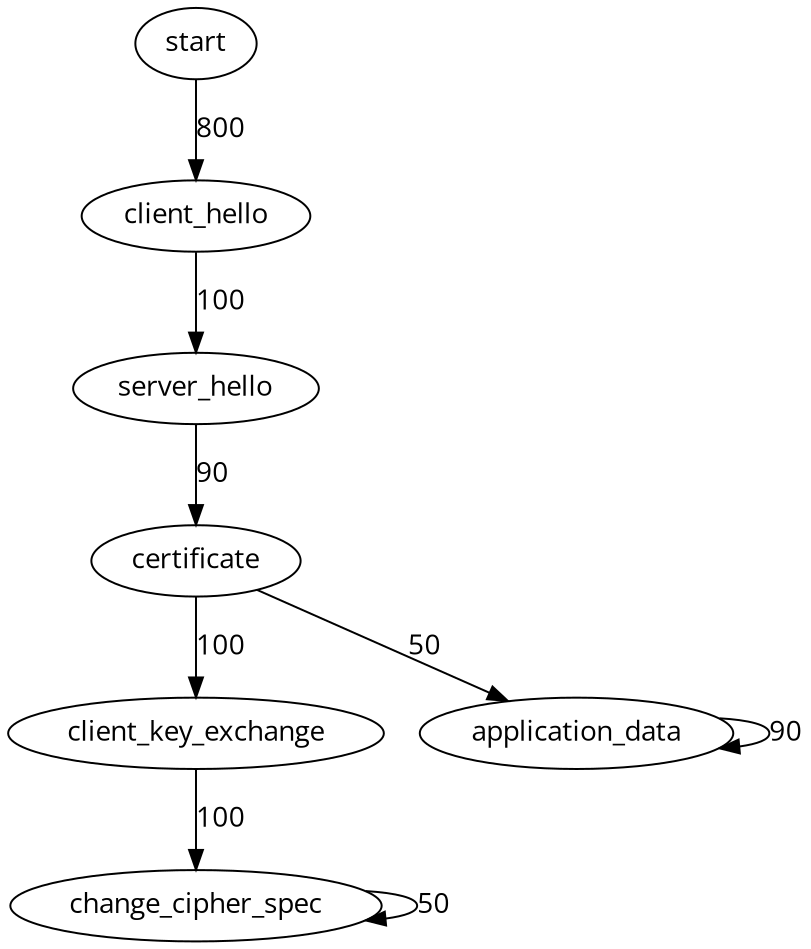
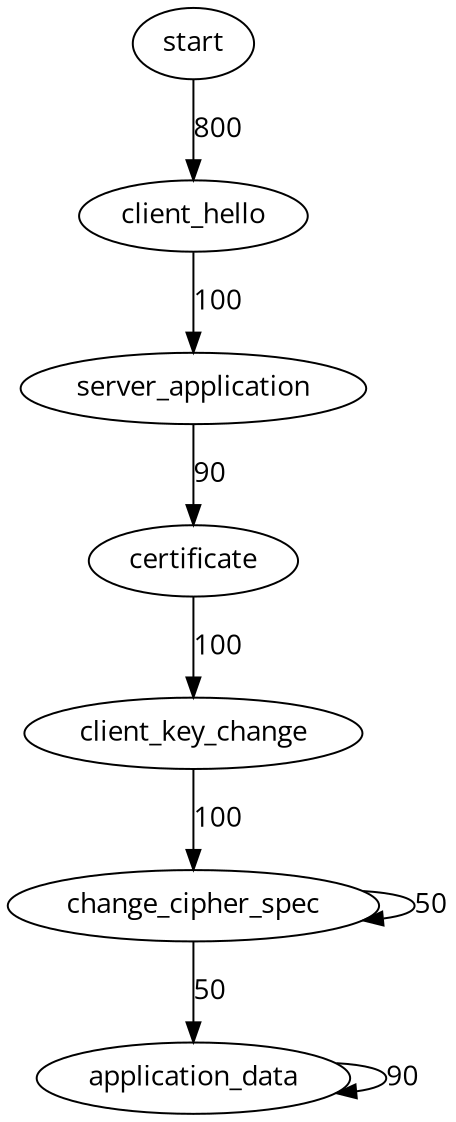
node "server_hello": label "server_hello" -> "server_application"
edge "certificate" -> "application_data": now "change_cipher_spec" -> "application_data"
node "client_key_exchange": label "client_key_exchange" -> "client_key_change"
